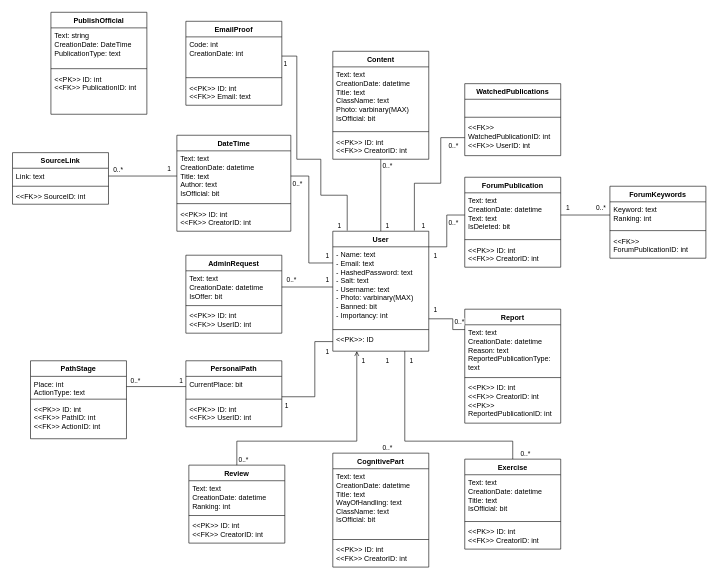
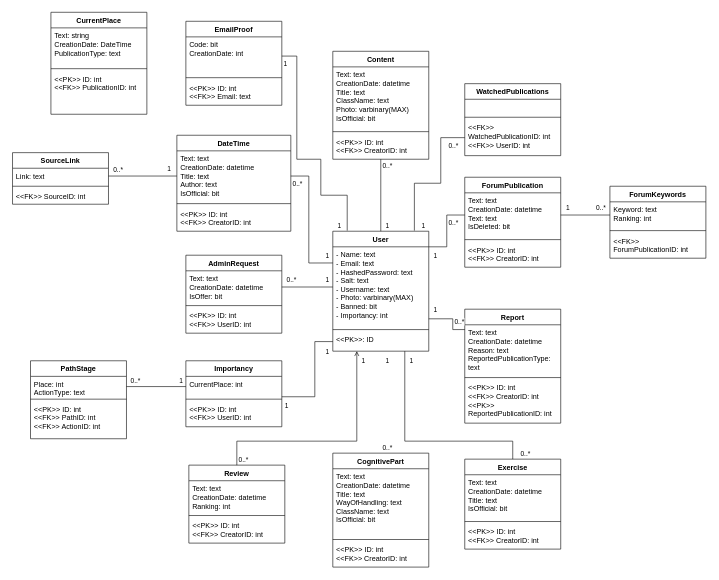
node "PublishOfficial": label "PublishOfficial" -> "CurrentPlace"
node "Code: int CreationDate: int": label "Code: int CreationDate: int" -> "Code: bit CreationDate: int"
node "PersonalPath": label "PersonalPath" -> "Importancy"
node "CurrentPlace: bit": label "CurrentPlace: bit" -> "CurrentPlace: int"
